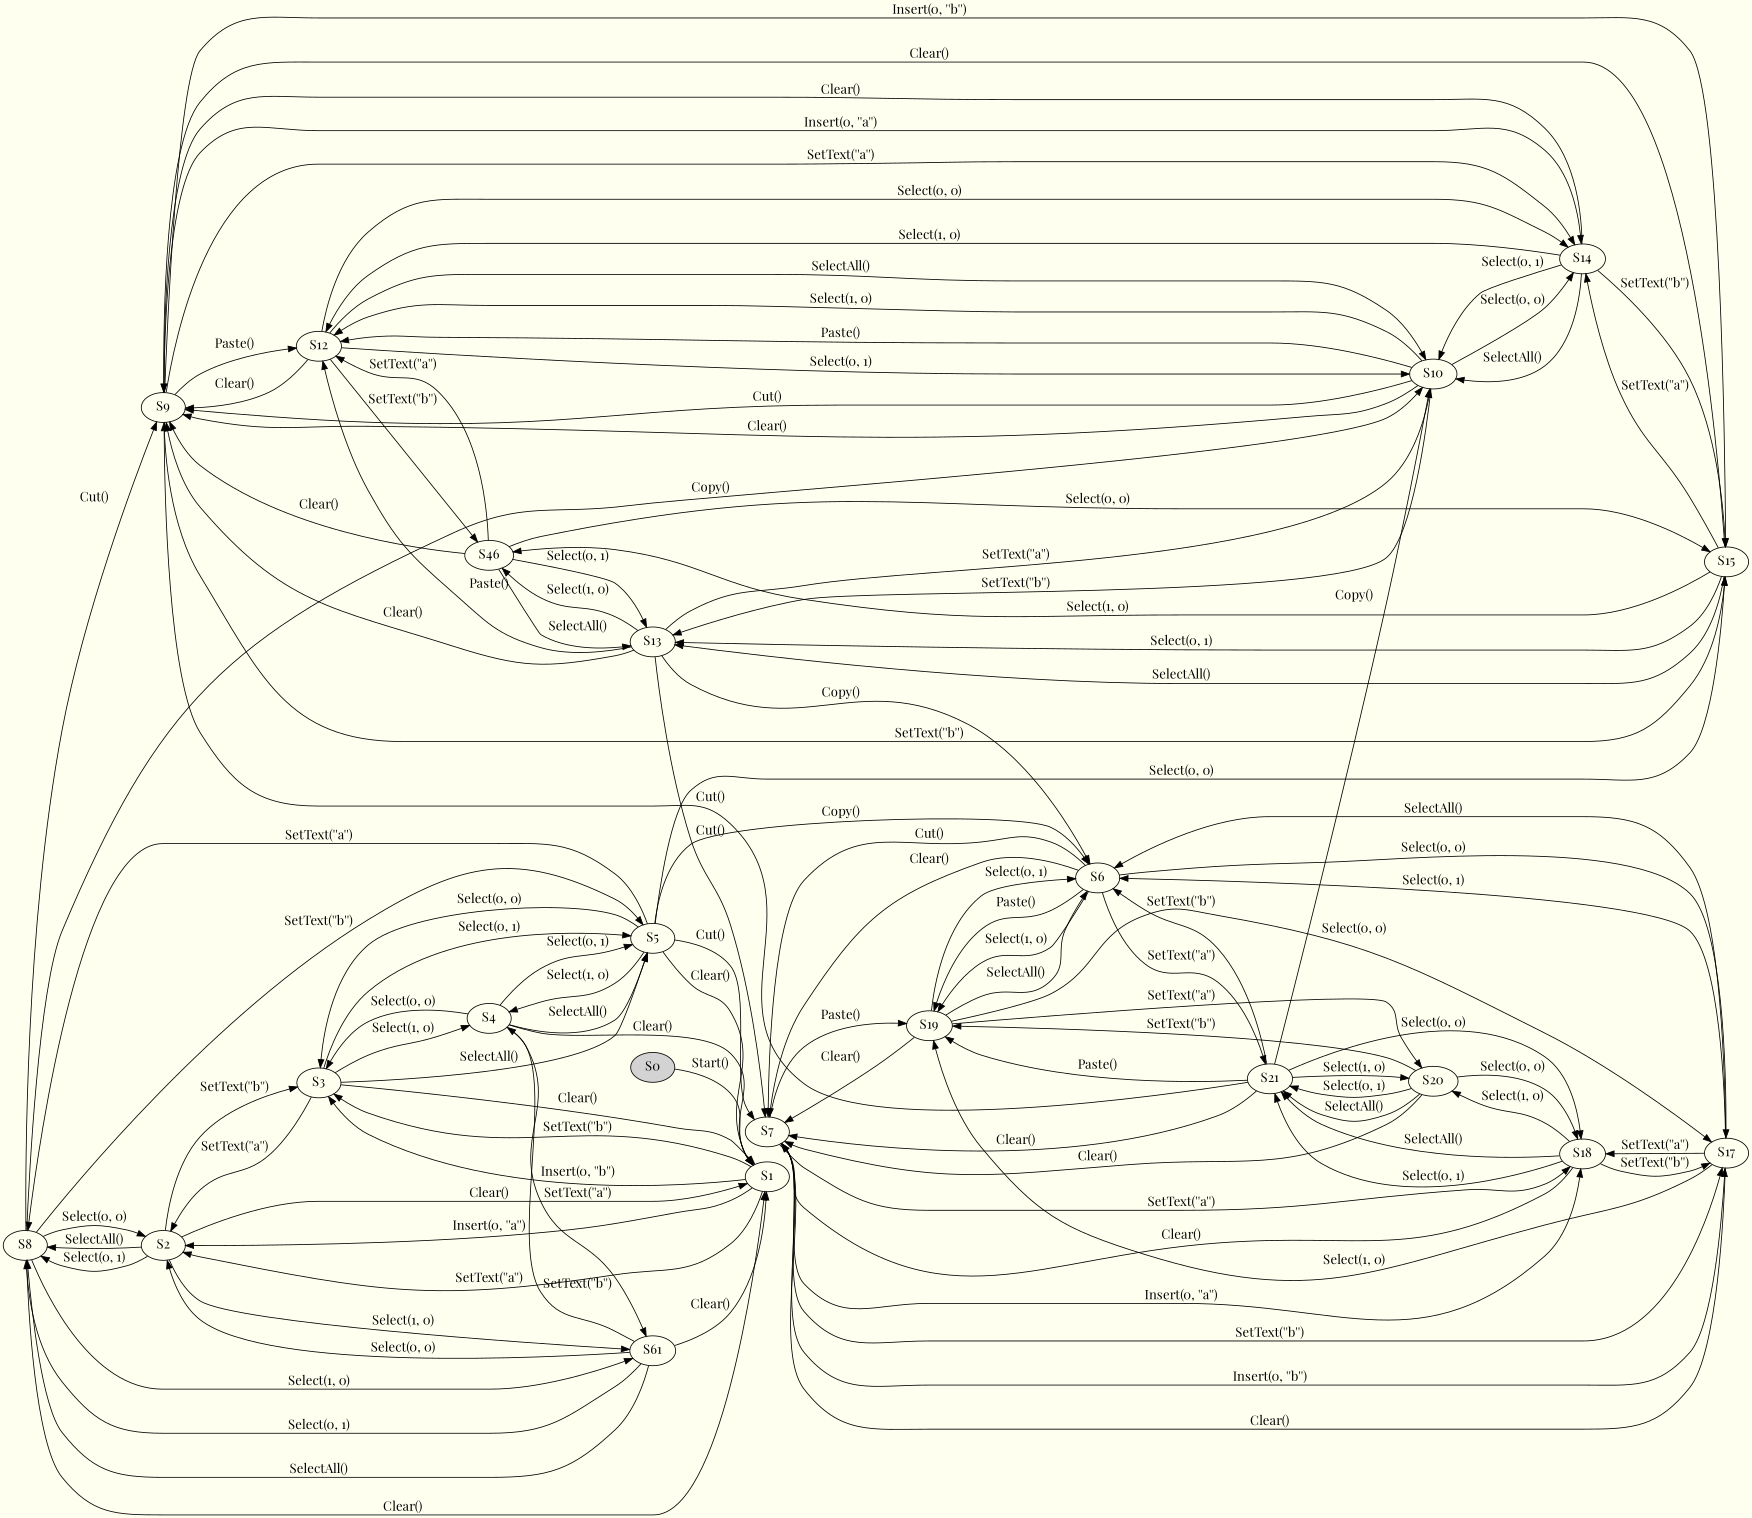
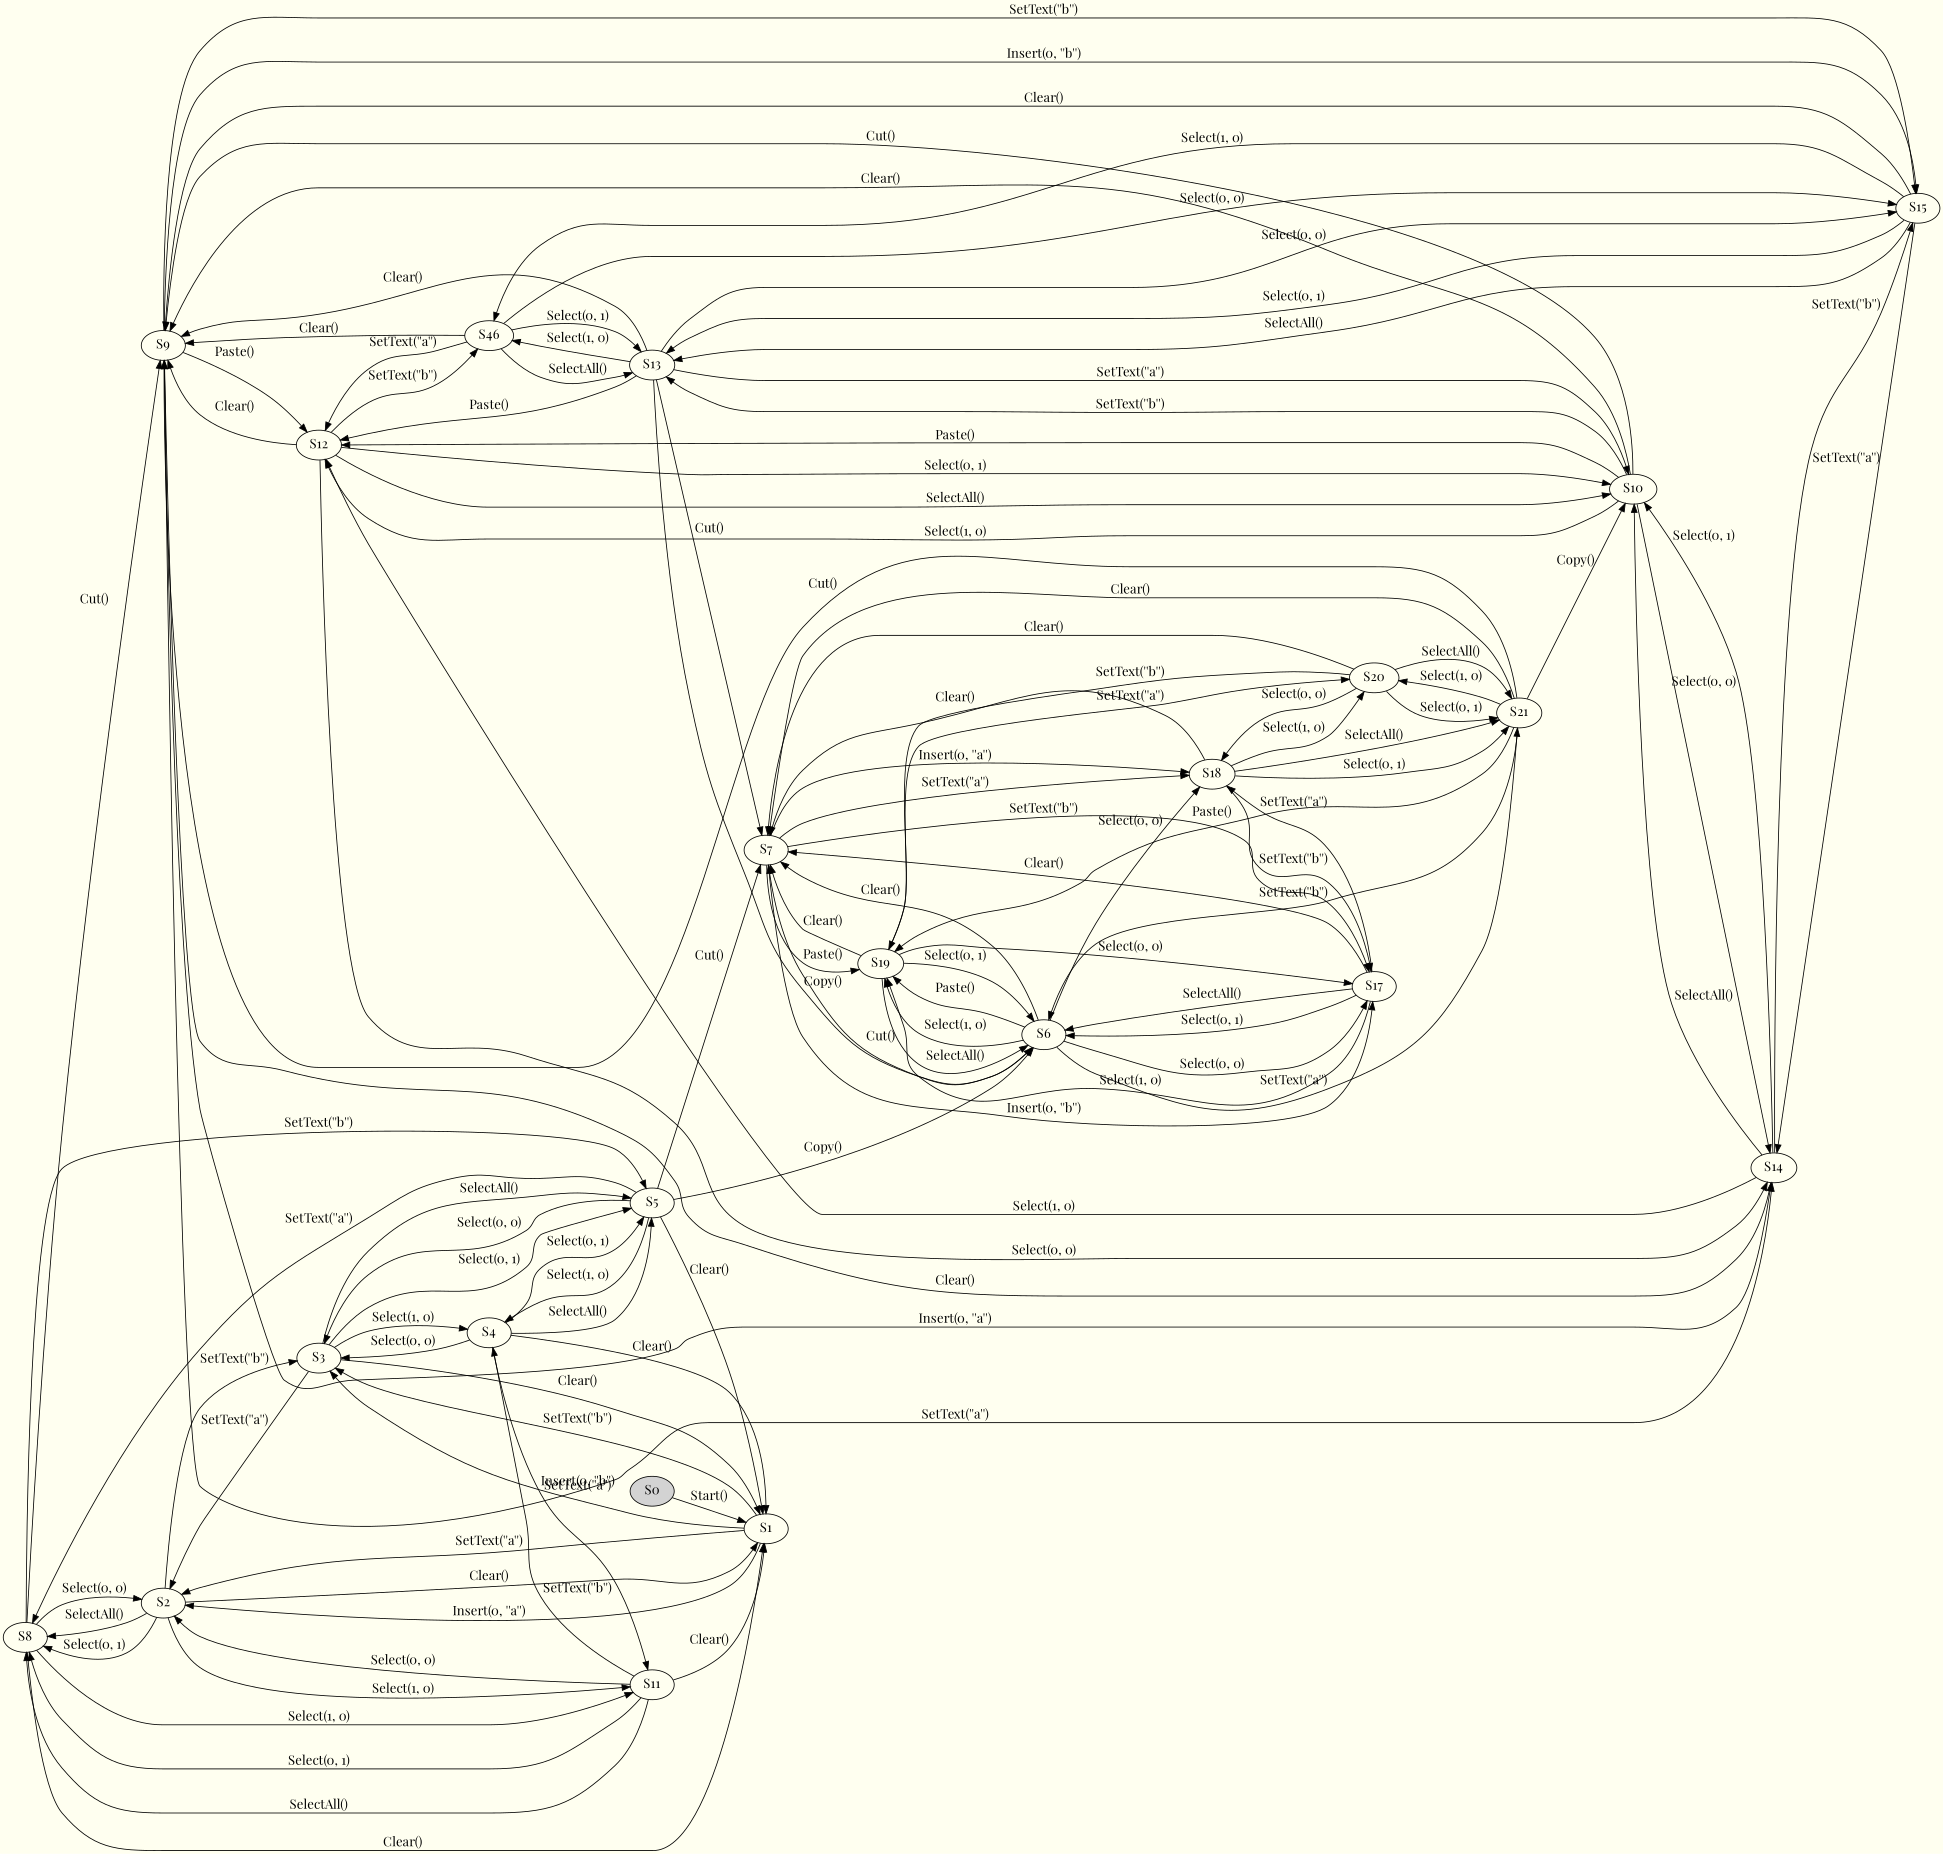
edge "S8" -> "S10": removed, label "Copy()"
edge "S5" -> "S15": now "S13" -> "S15"
edge "S21" -> "S18": now "S6" -> "S18"
node "S61": label "S61" -> "S11"
